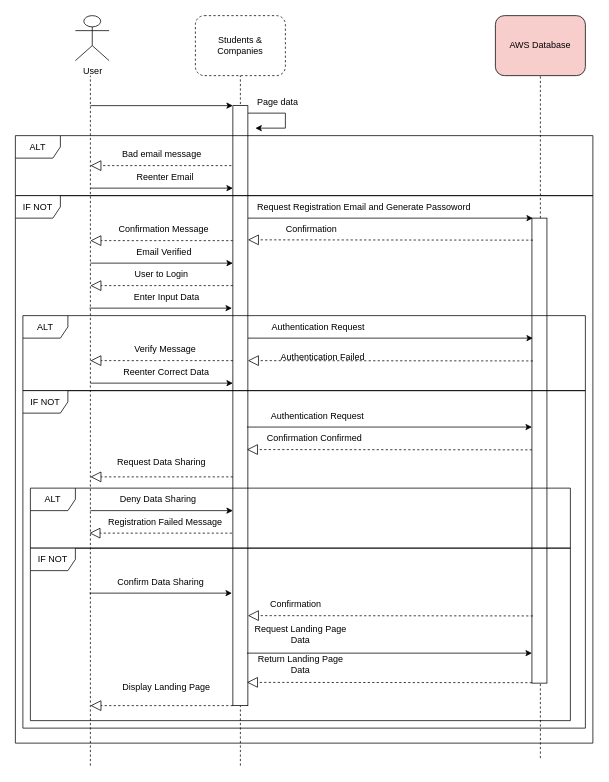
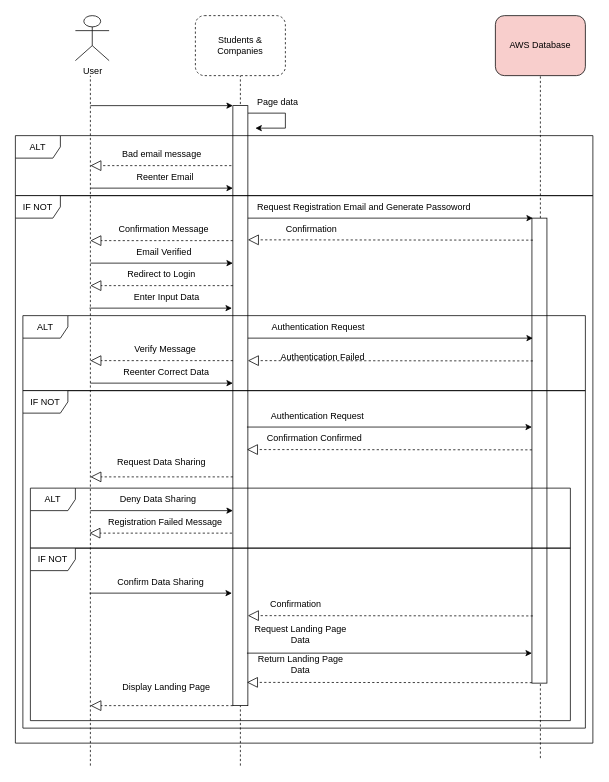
node "User to Login": label "User to Login" -> "Redirect to Login"
